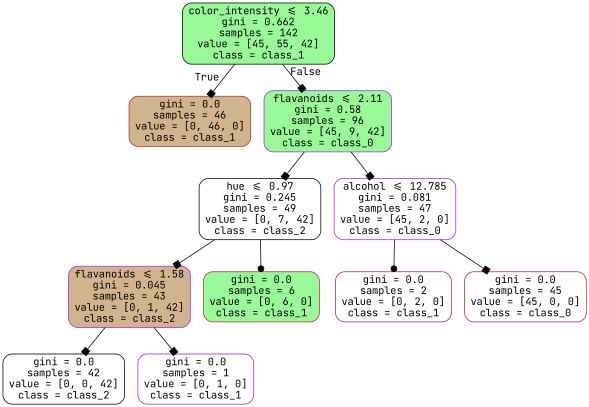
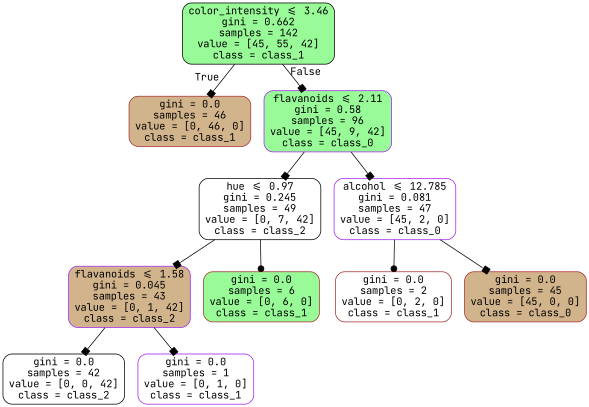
node "gini = 0.0 samples = 45 value = [45, 0, 0] class = class_0": fillcolor white -> tan
